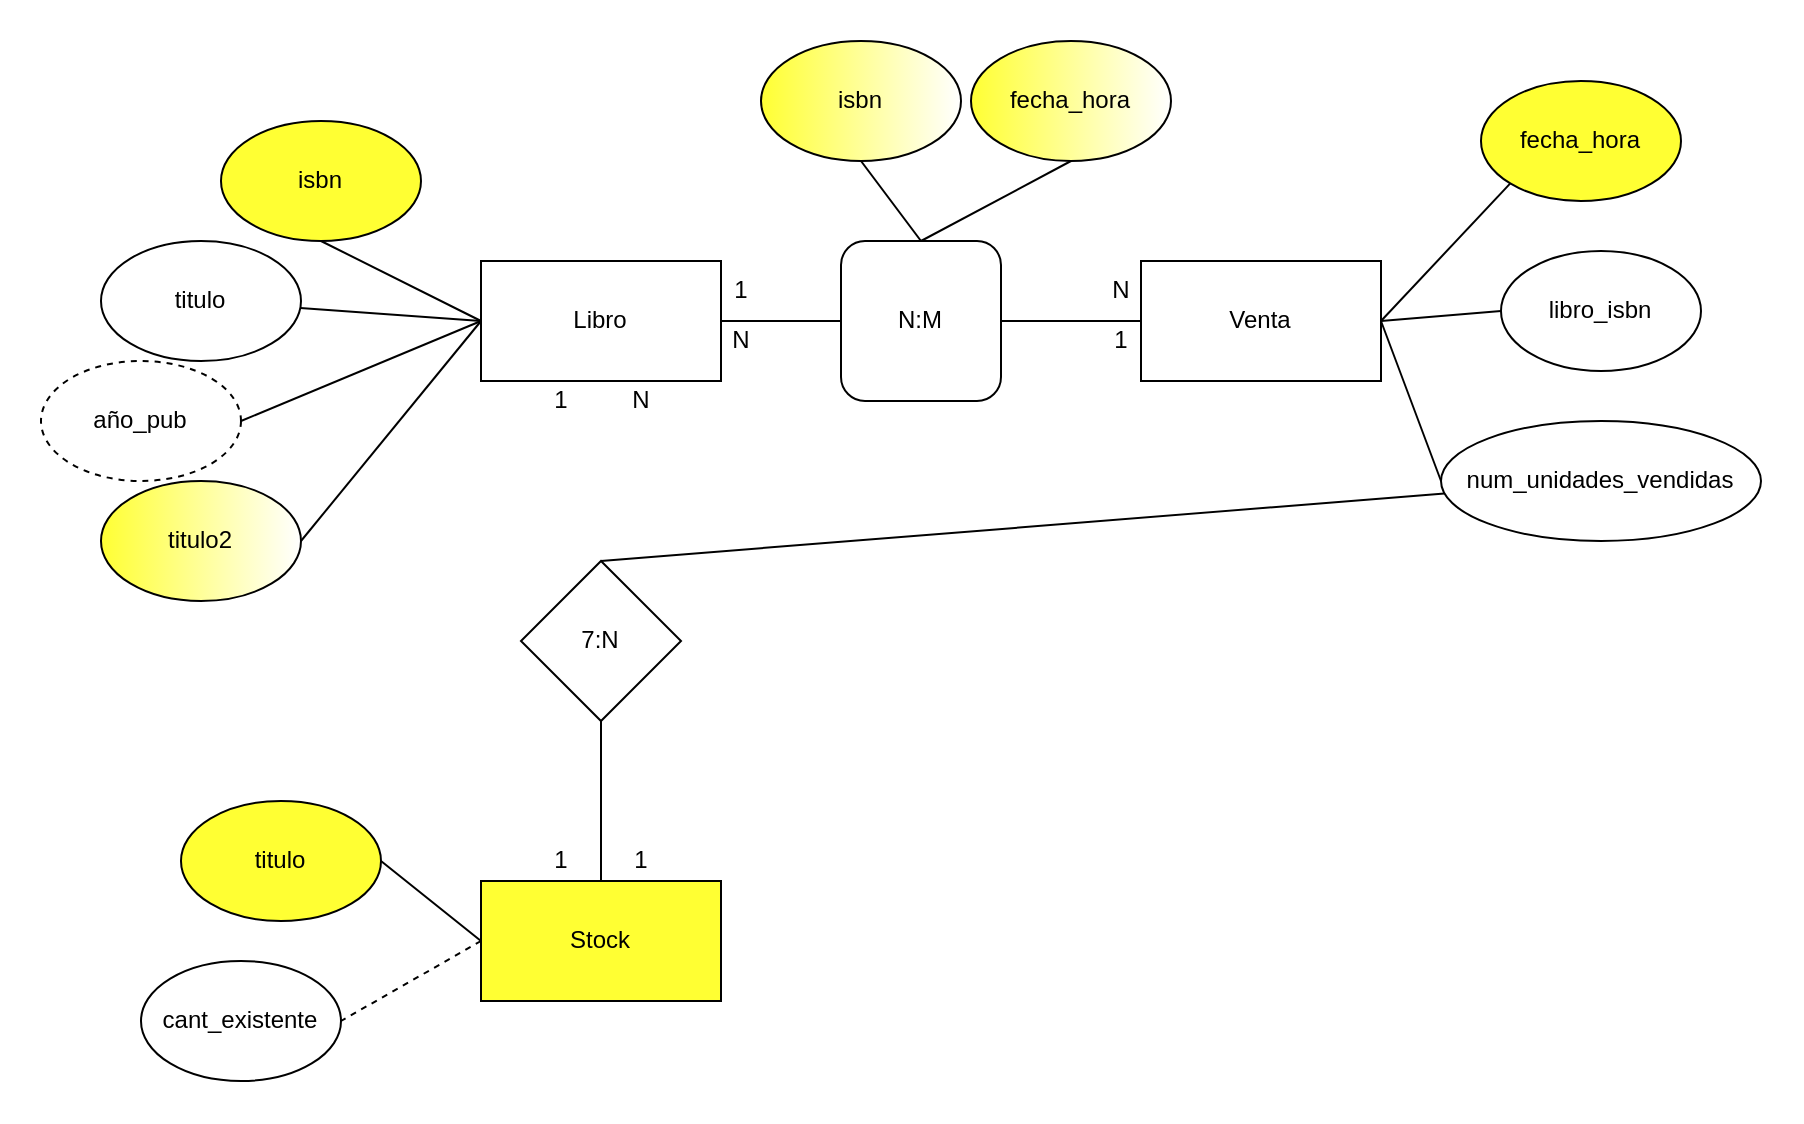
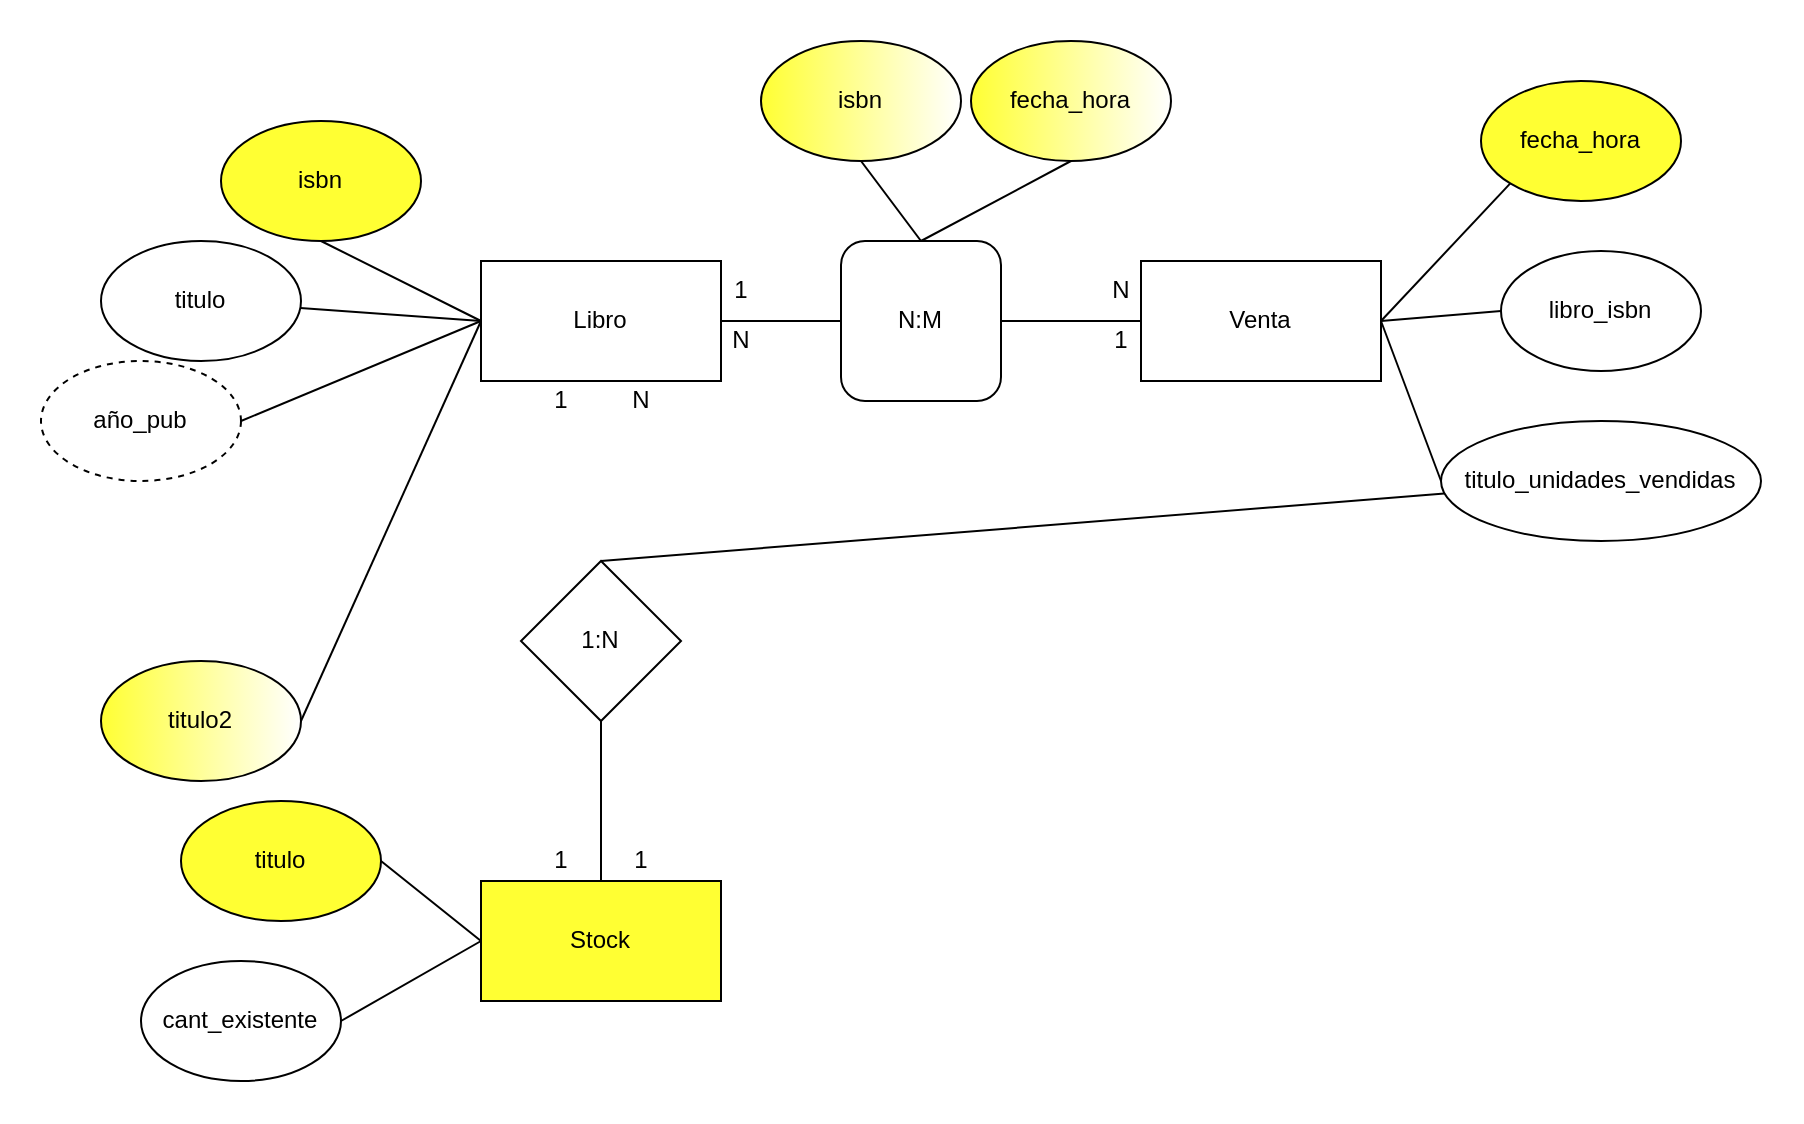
node "num_unidades_vendidas": label "num_unidades_vendidas" -> "titulo_unidades_vendidas"
node "titulo2": moved (201, 541) -> (201, 721)
node "7:N": label "7:N" -> "1:N"
edge "Stock" -- "cant_existente": style dashed -> solid
